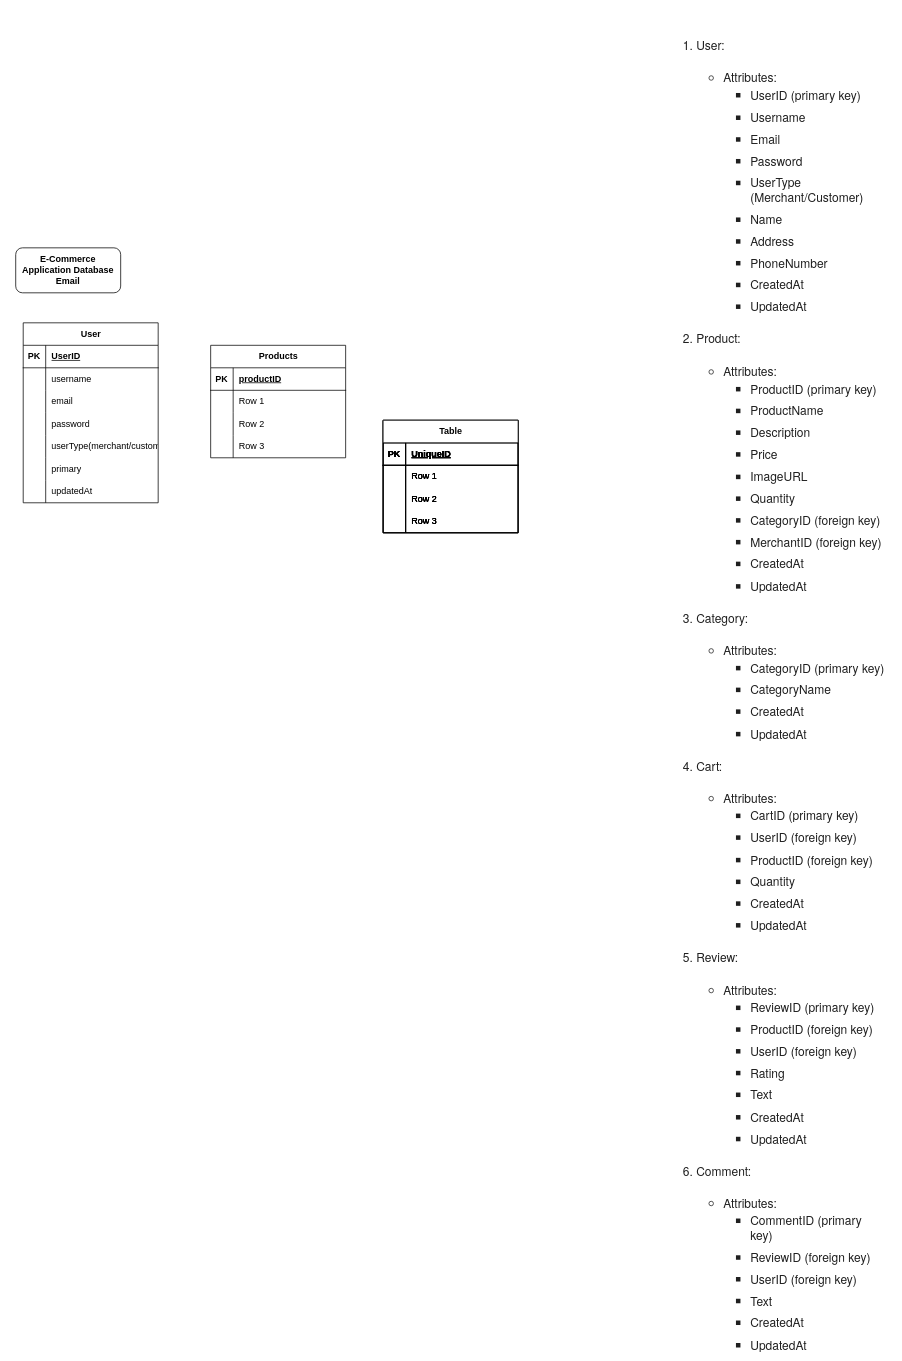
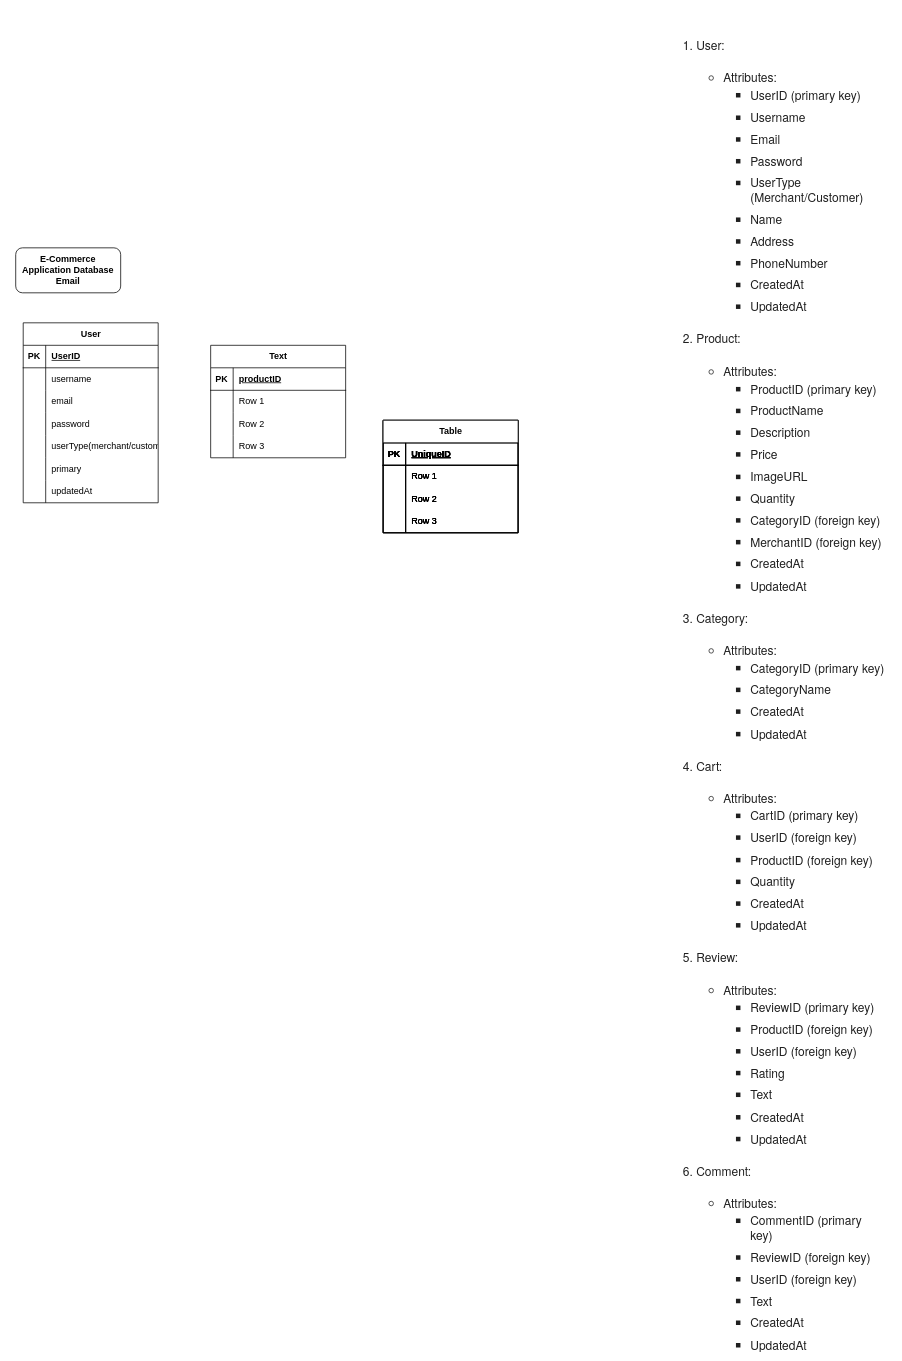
node "Products": label "Products" -> "Text"
